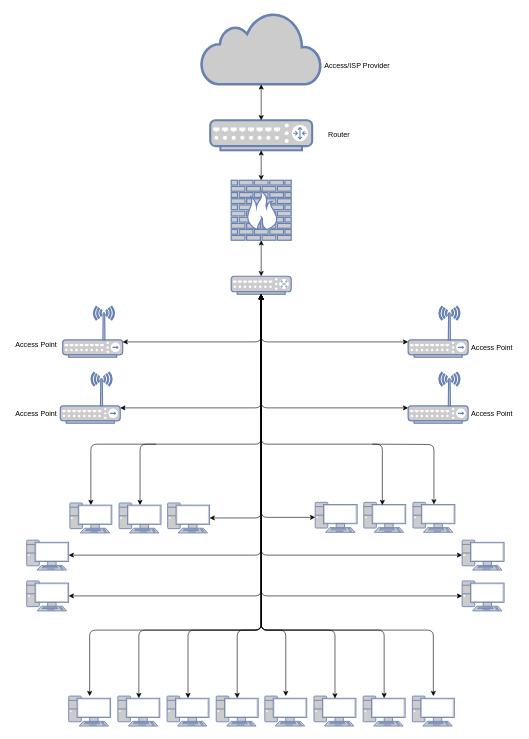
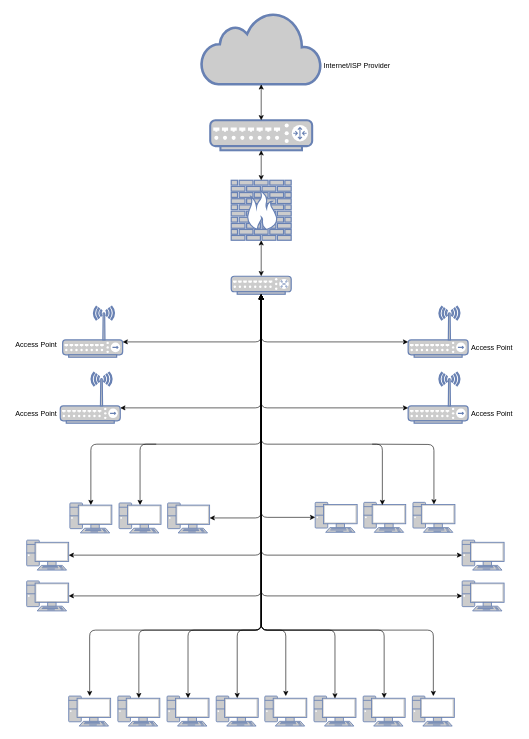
node "Access/ISP Provider": label "Access/ISP Provider" -> "Internet/ISP Provider"
node "Router": removed
